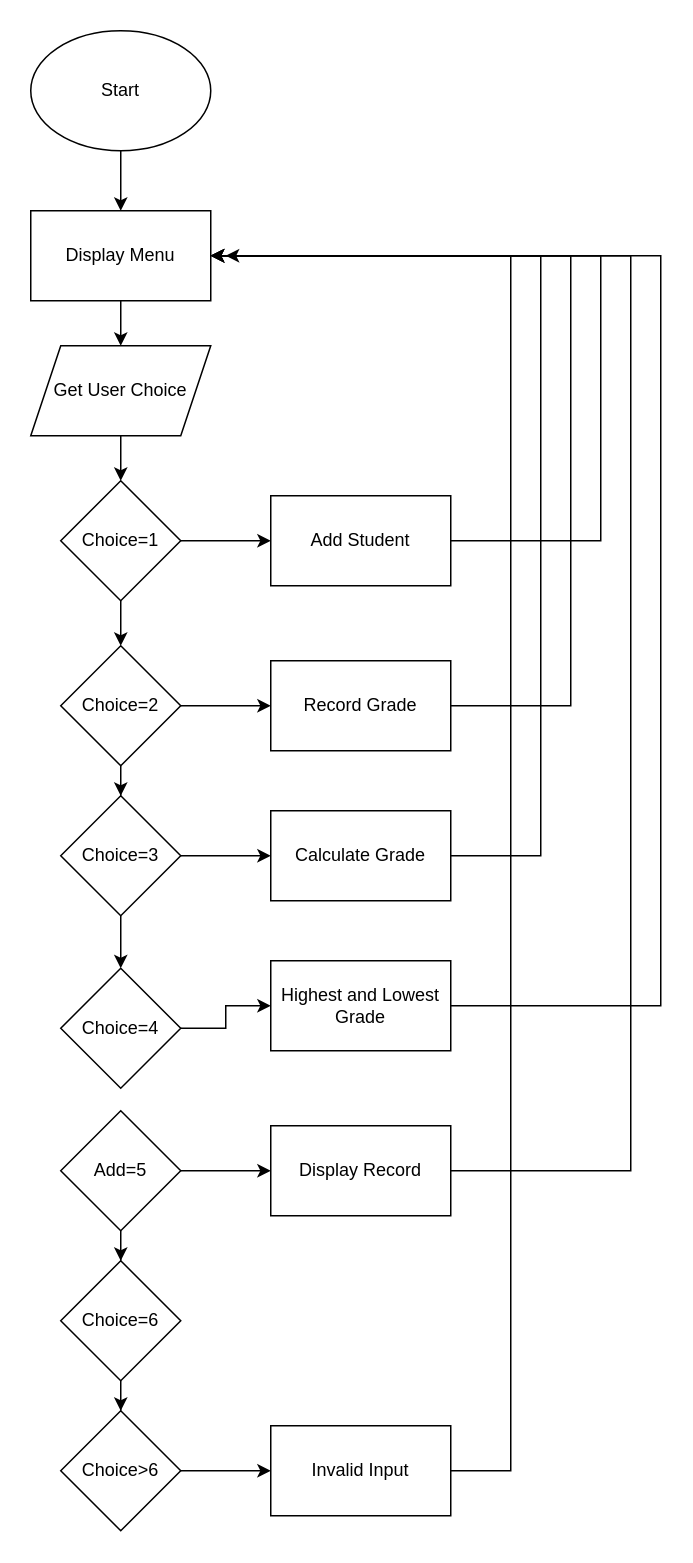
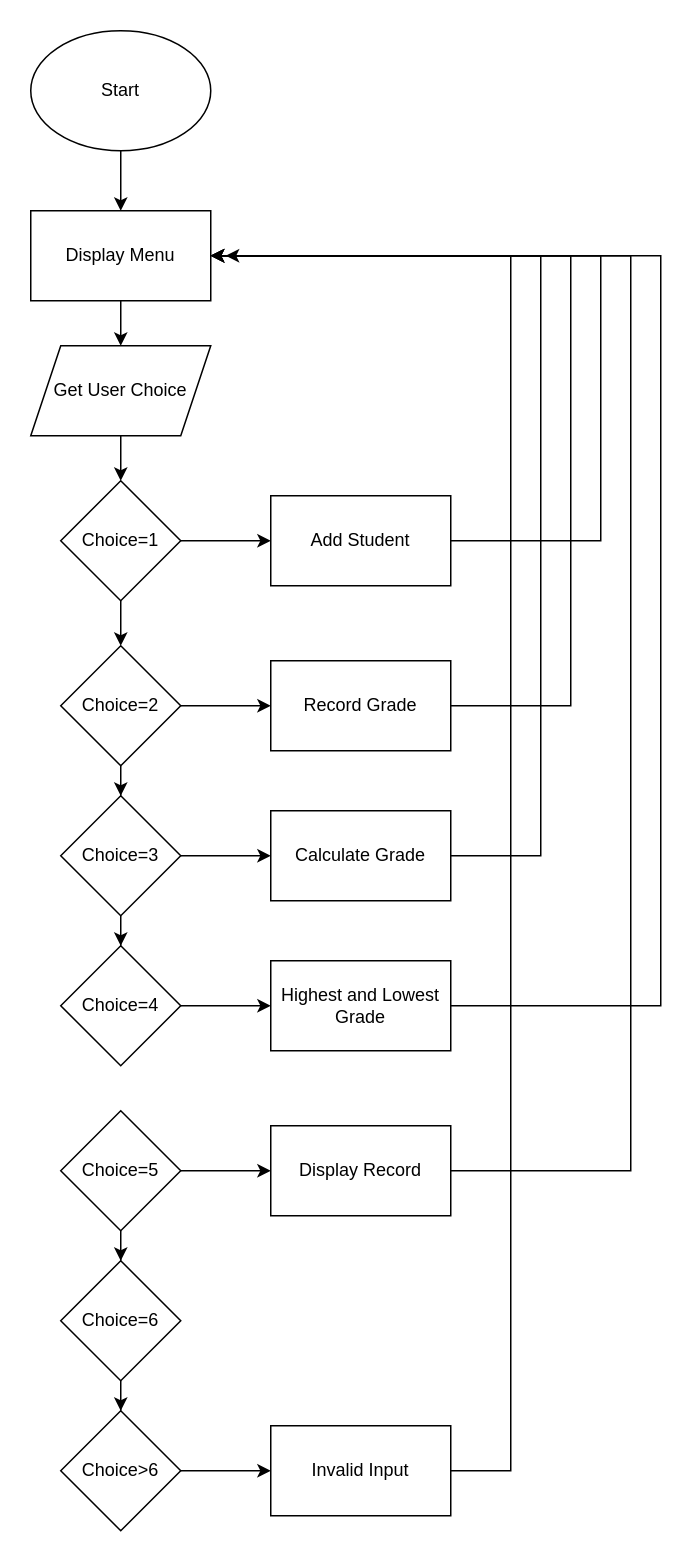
node "Choice=4": moved (121, 1028) -> (121, 1006)
node "Add=5": label "Add=5" -> "Choice=5"
